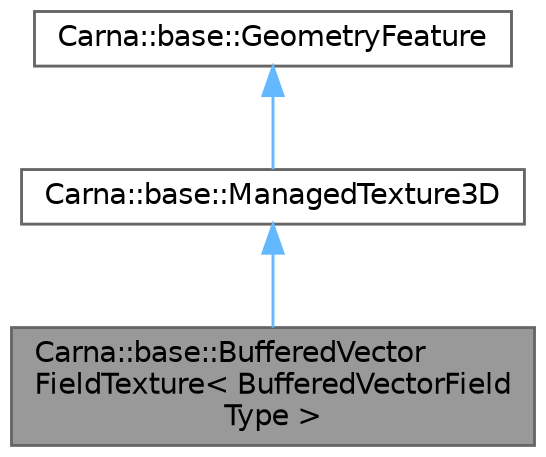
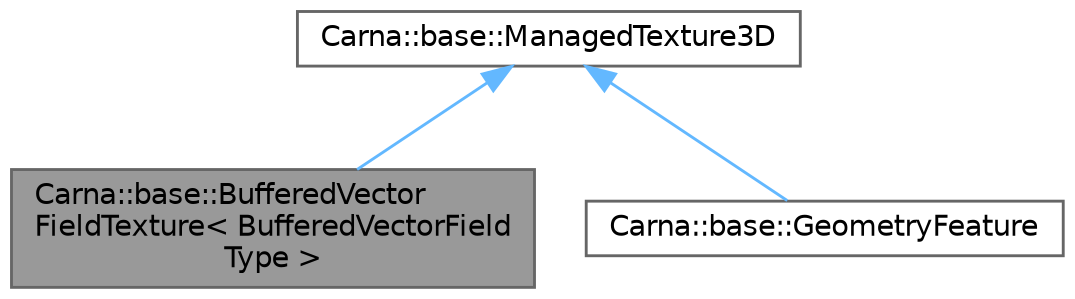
edge "Carna::base::ManagedTexture3D" -> "Carna::base::GeometryFeature": reversed
